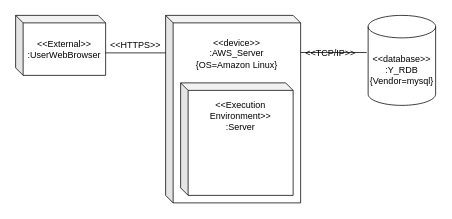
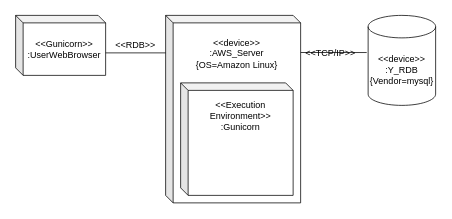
node "<<HTTPS>>": label "<<HTTPS>>" -> "<<RDB>>"
node "<<External>> :UserWebBrowser": label "<<External>> :UserWebBrowser" -> "<<Gunicorn>> :UserWebBrowser"
node "<<database>> :Y_RDB {Vendor=mysql}": label "<<database>> :Y_RDB {Vendor=mysql}" -> "<<device>> :Y_RDB {Vendor=mysql}"
node "<<Execution Environment>> :Server": label "<<Execution Environment>> :Server" -> "<<Execution Environment>> :Gunicorn"
